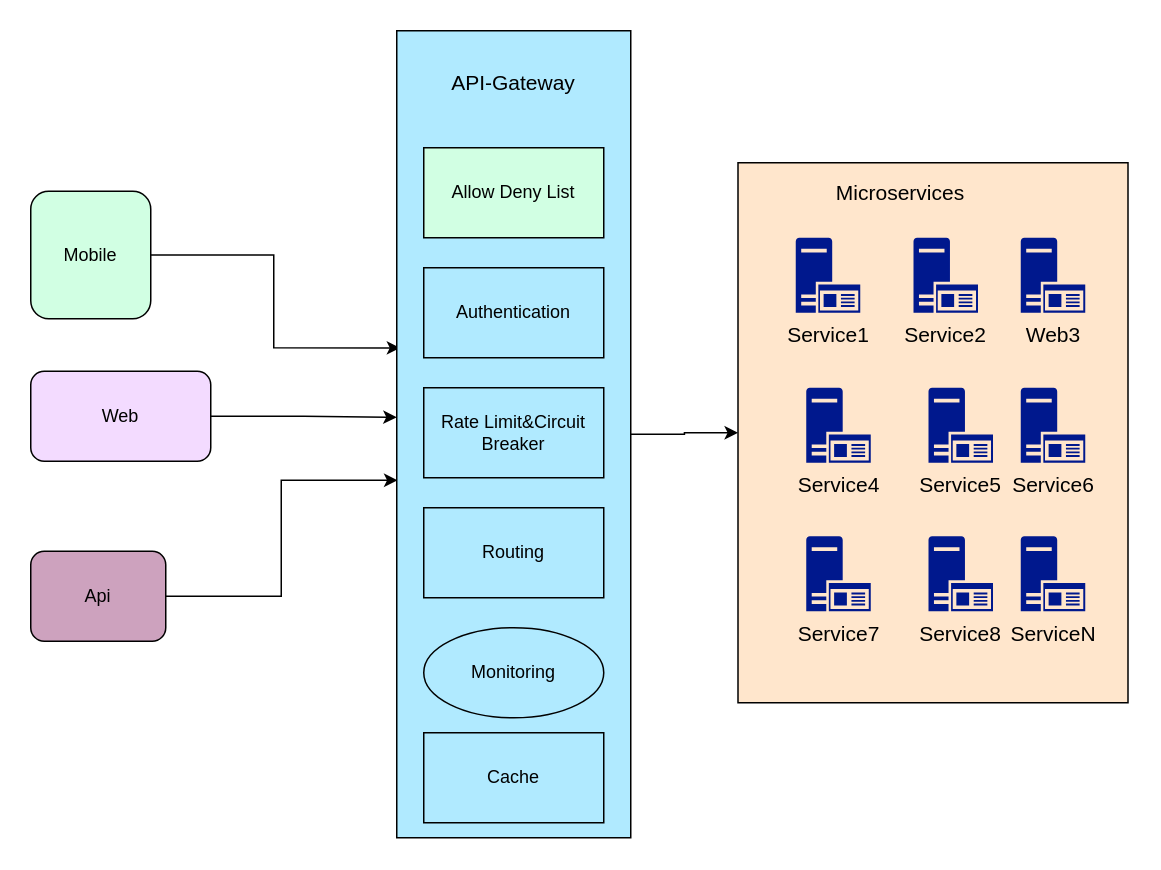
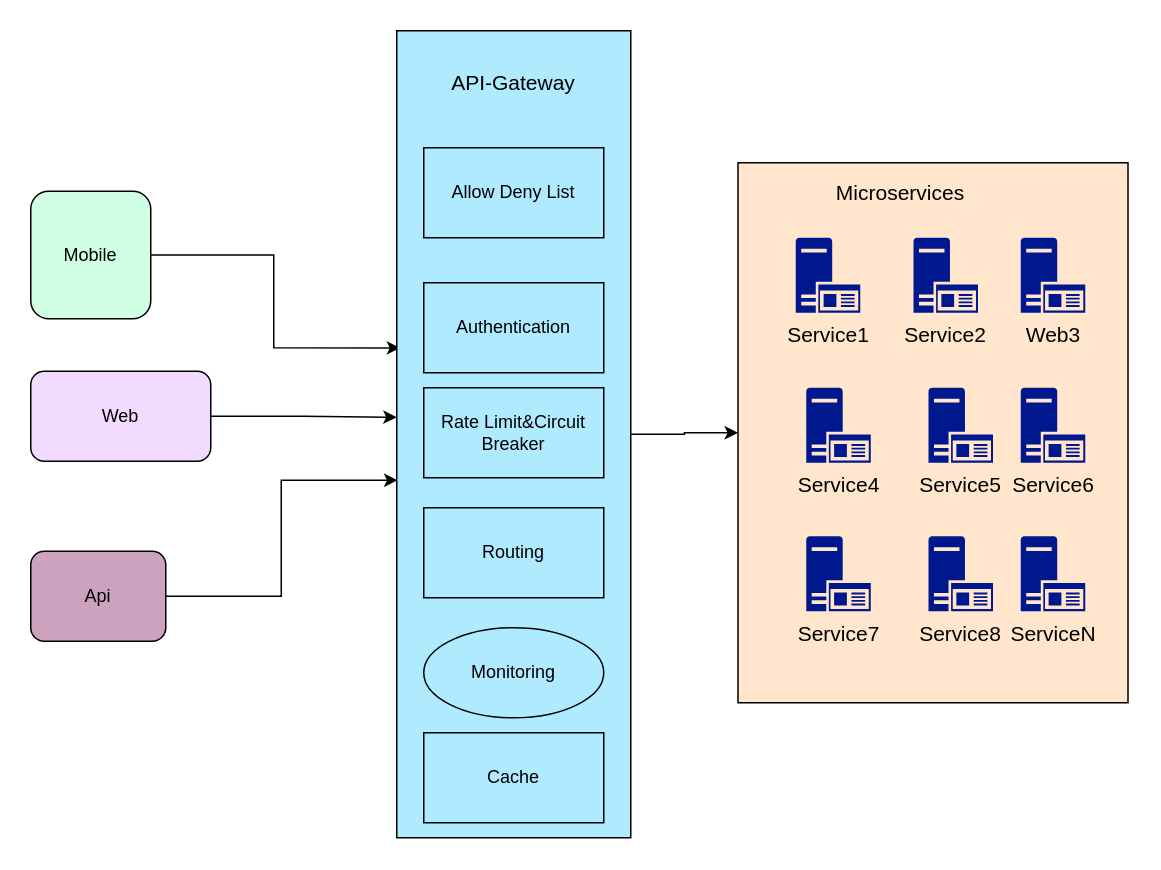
node "Allow Deny List": fillcolor #d1ffe3 -> #b0eaff
node "Authentication": moved (514, 313) -> (514, 328)
